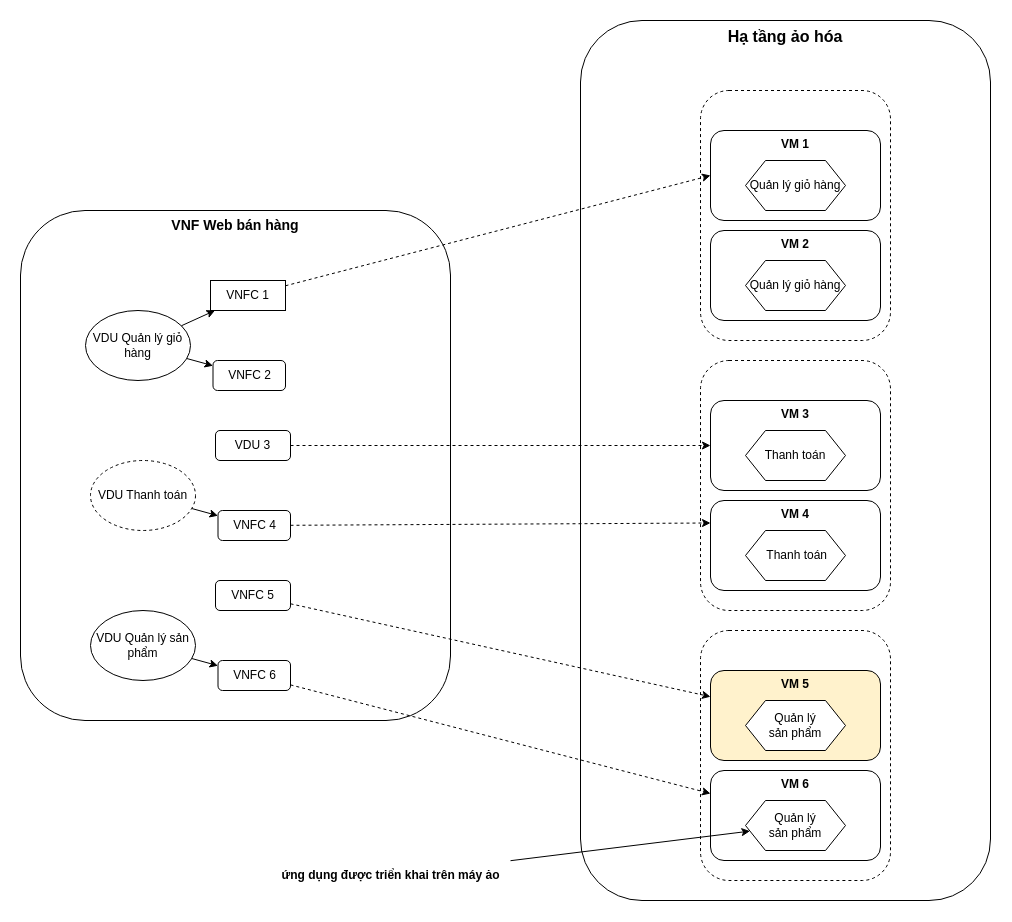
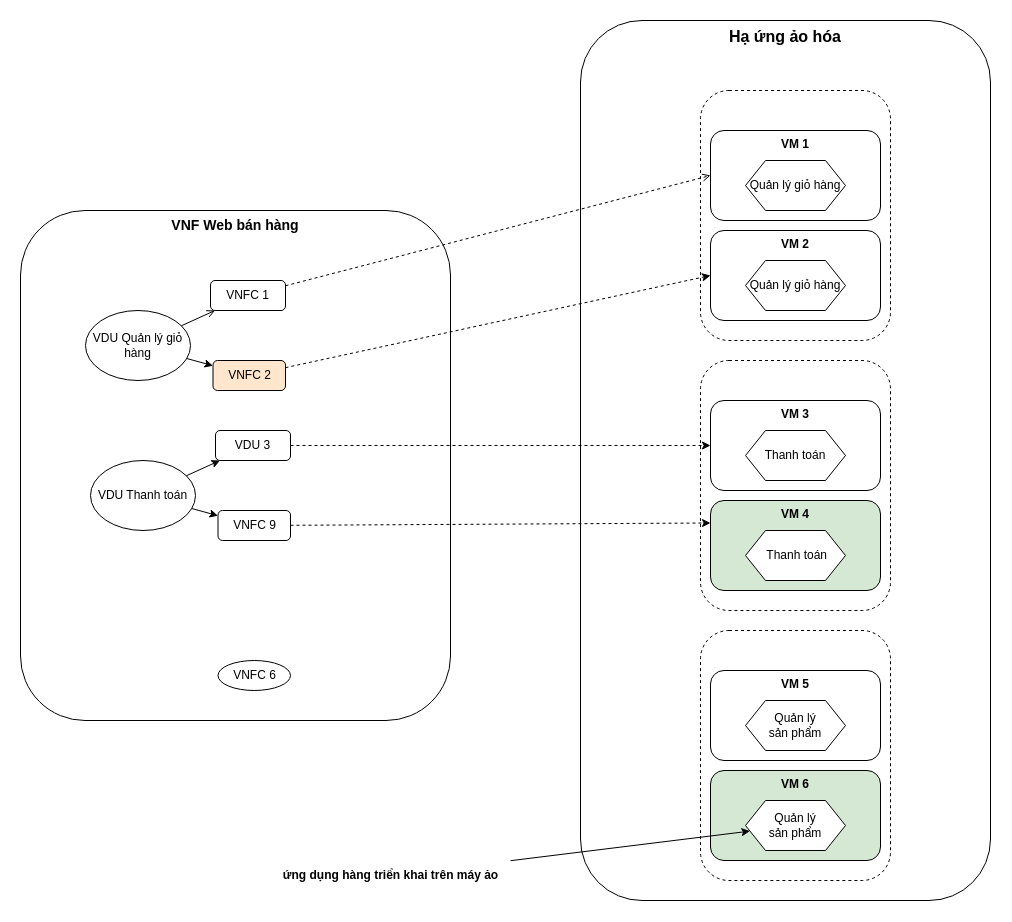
node "Hạ tầng ảo hóa": label "Hạ tầng ảo hóa" -> "Hạ ứng ảo hóa"
edge "VNFC 1" -> "VM 1": arrowhead classic -> open
node "VNFC 1": shape rectangle -> rounded rectangle
edge "VDU Quản lý giỏ hàng" -> "VNFC 1": arrowhead classic -> open
edge "VNFC 2" -> "VM 2": added
node "VNFC 2": fillcolor #ffffff -> #ffe6cc
edge "VDU Thanh toán" -> "VDU 3": added
node "VDU Thanh toán": style dashed -> solid
node "VM 4": fillcolor #ffffff -> #d5e8d4
node "VNFC 4": label "VNFC 4" -> "VNFC 9"
node "VNFC 5": removed
node "VDU Quản lý sản phẩm": removed
edge "VNFC 5" -> "VM 5": removed
edge "VDU Quản lý sản phẩm" -> "VNFC 6": removed
node "VNFC 6": shape rounded rectangle -> ellipse
node "VM 5": fillcolor #fff2cc -> #ffffff
edge "VNFC 6" -> "VM 6": removed
node "VM 6": fillcolor #ffffff -> #d5e8d4
node "ứng dụng được triển khai trên máy ảo": label "ứng dụng được triển khai trên máy ảo" -> "ứng dụng hàng triển khai trên máy ảo"
